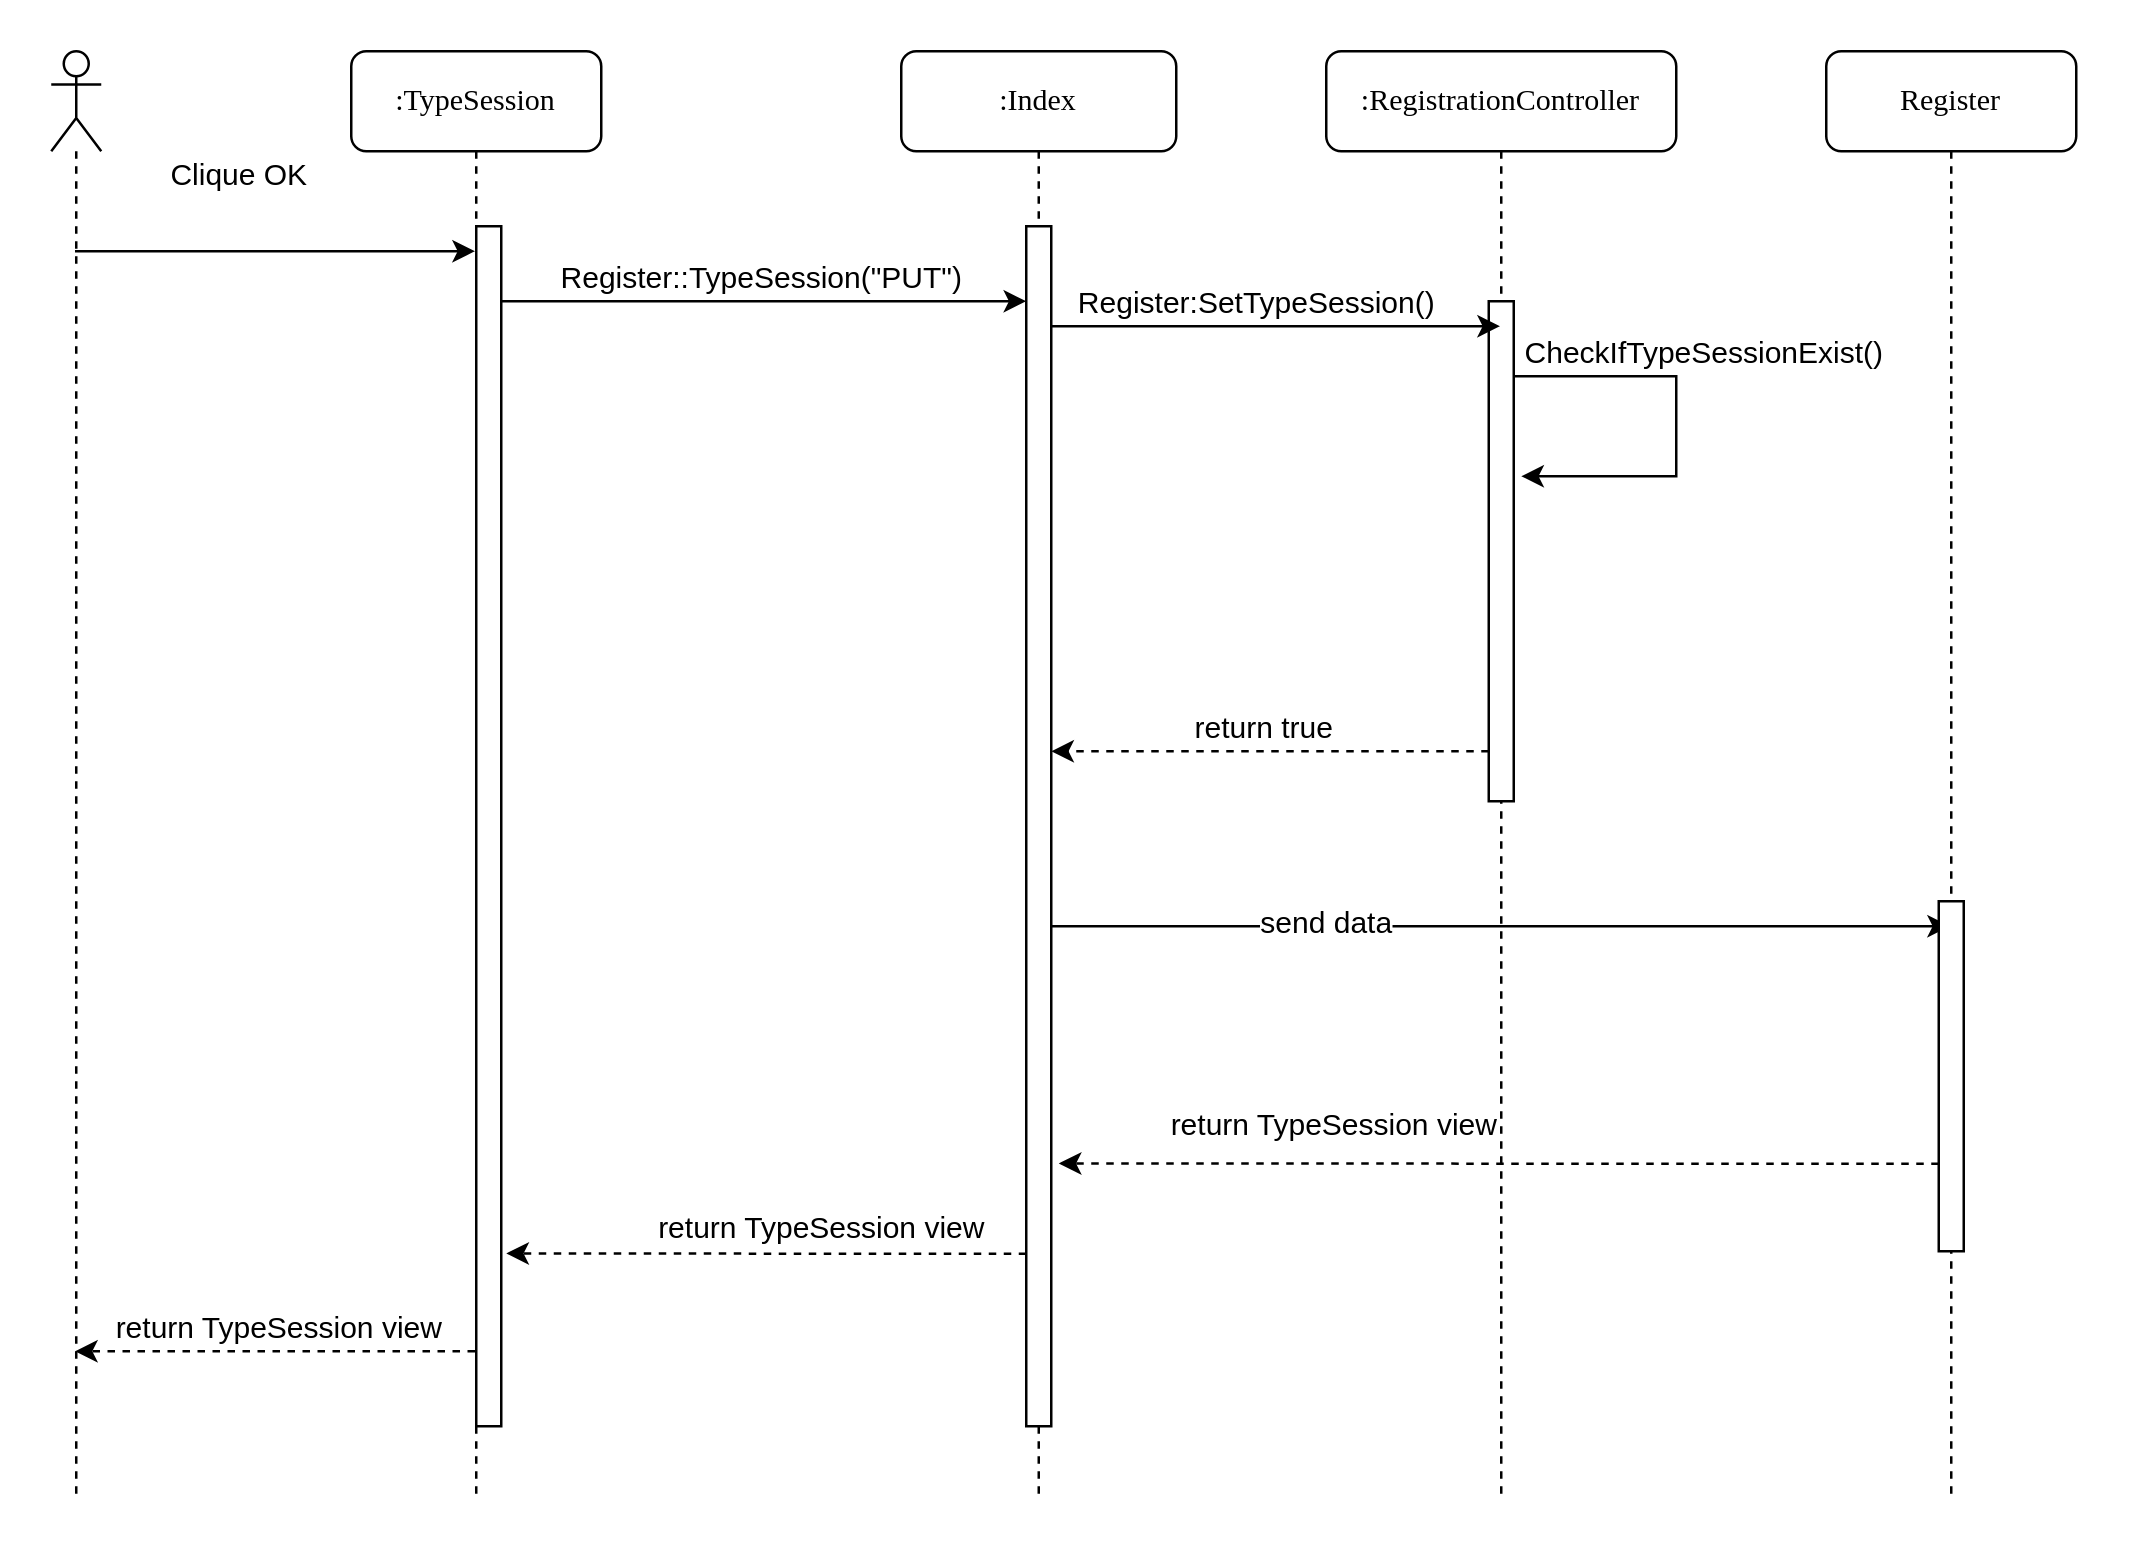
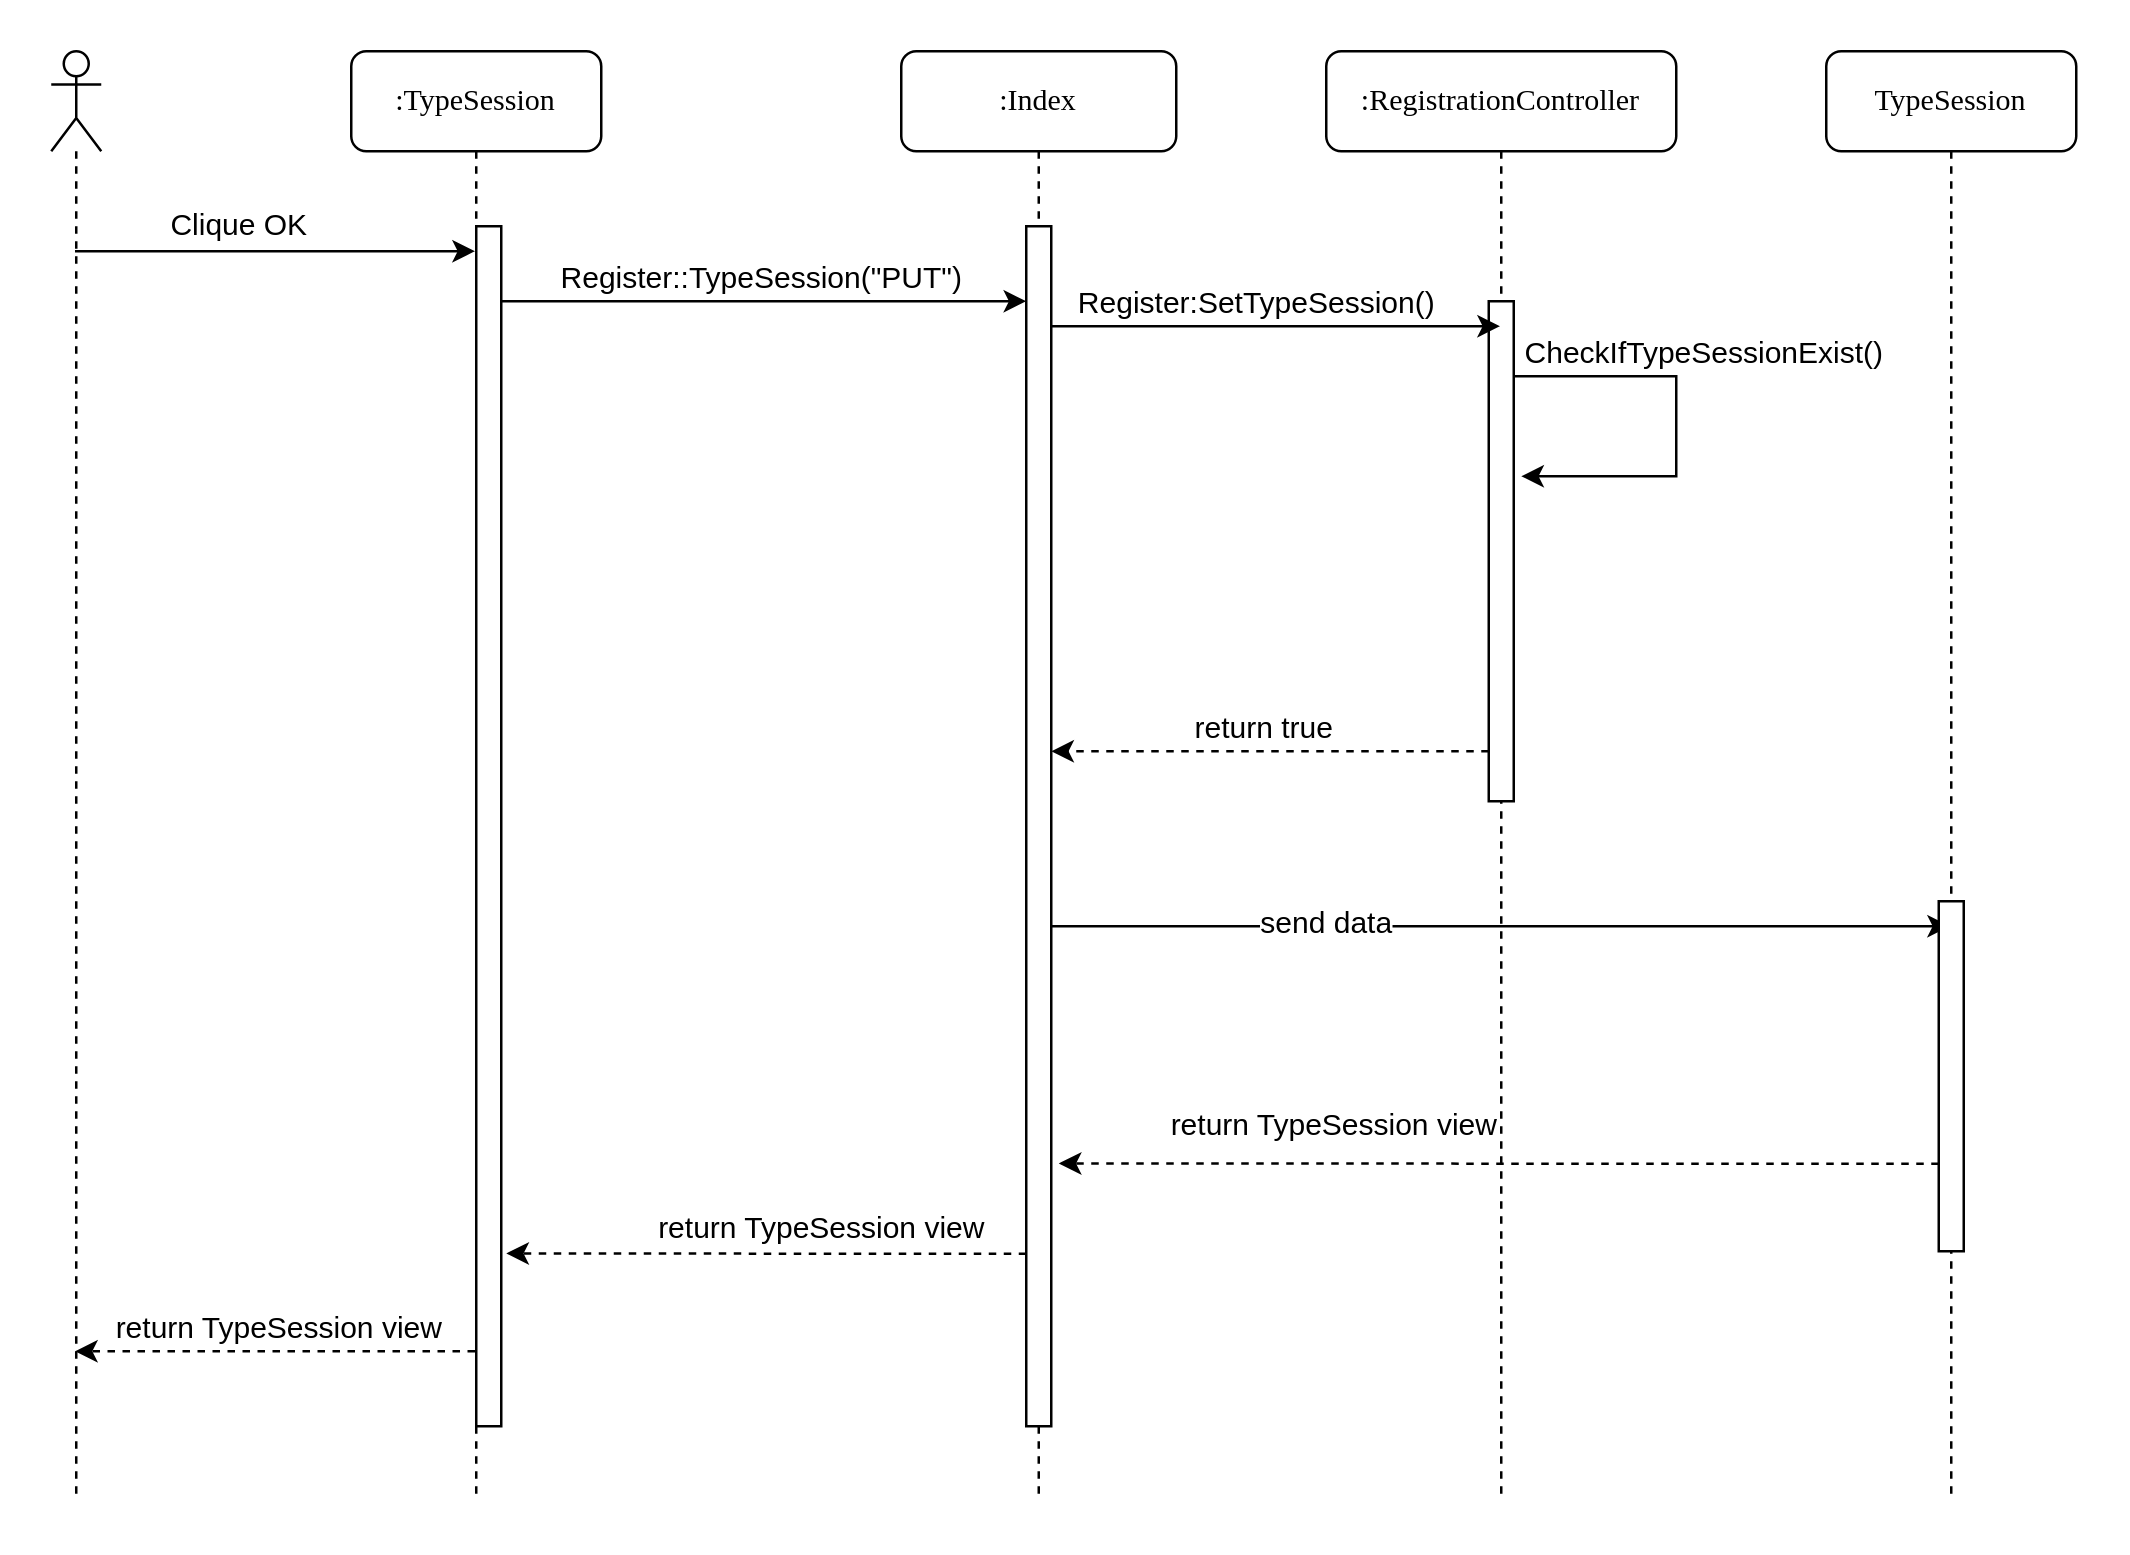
node "Register": label "Register" -> "TypeSession"
node "Clique OK": moved (239, 176) -> (239, 226)
